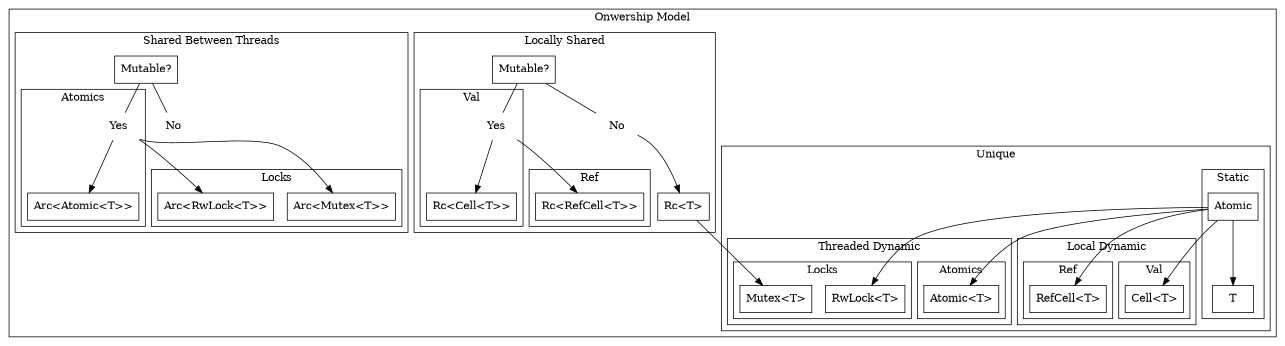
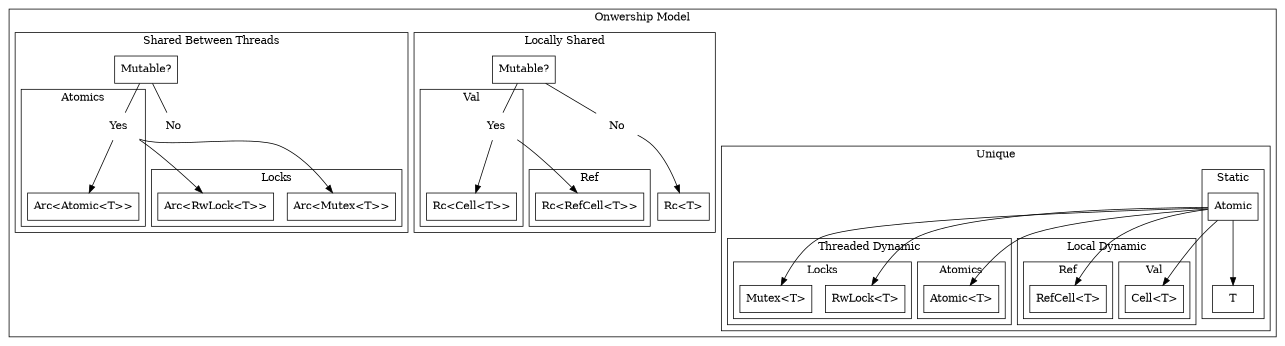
edge "Rc<T>" -> "Mutex<T>": now "Atomic" -> "Mutex<T>"
